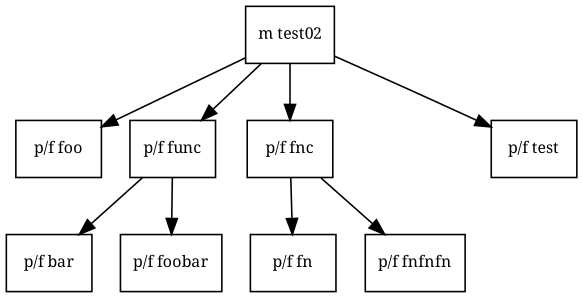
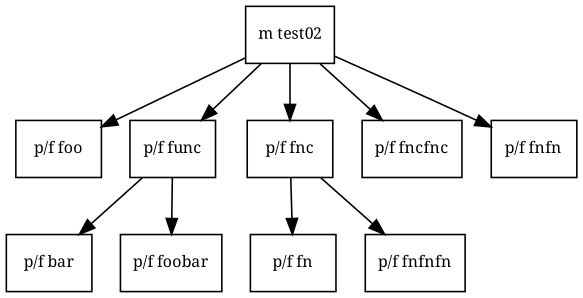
node "p/f fncfnc": added
node "p/f test": label "p/f test" -> "p/f fnfn"
